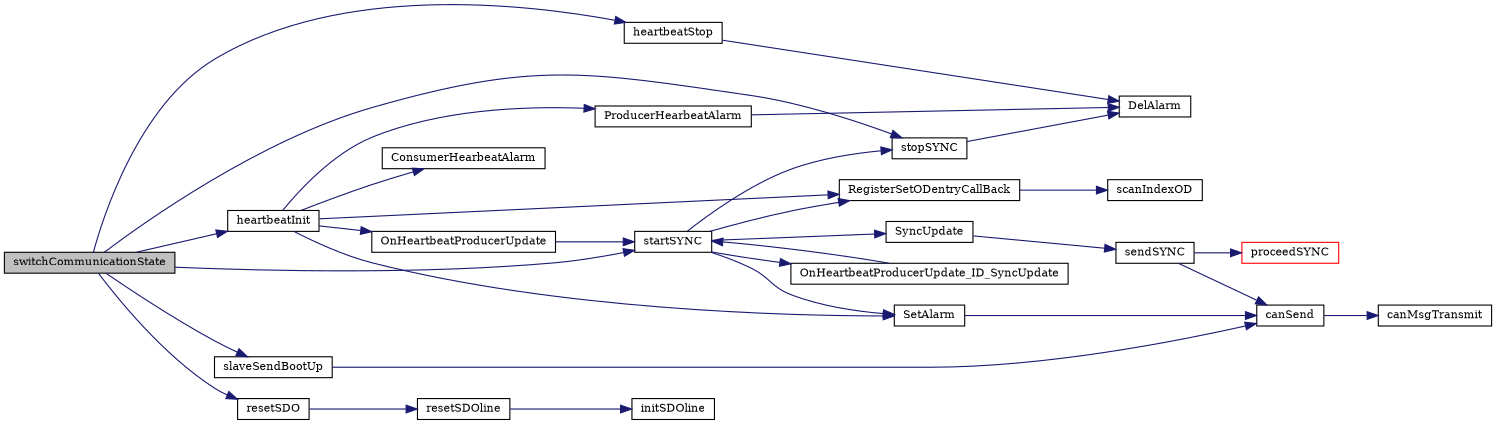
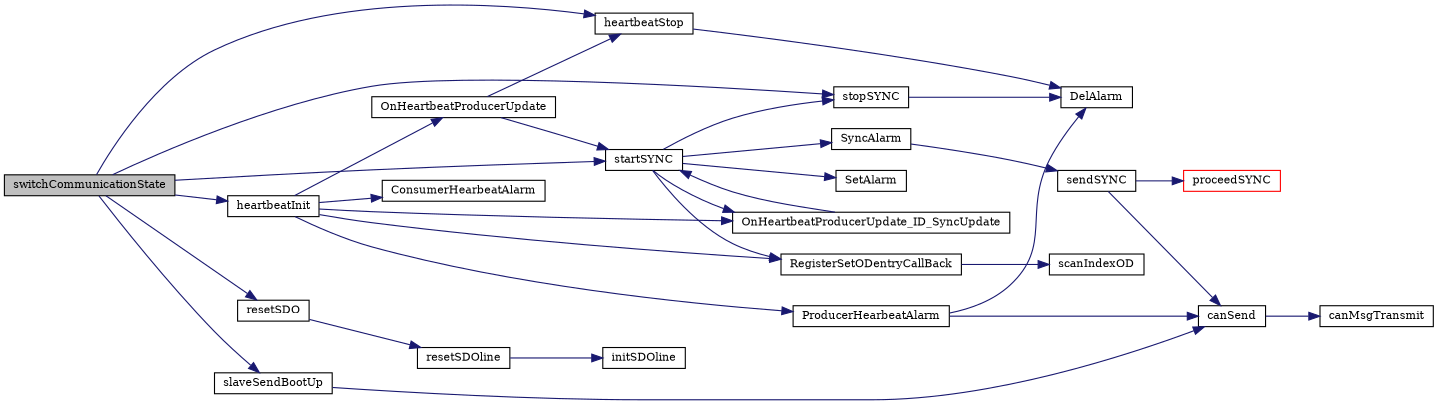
edge "OnHeartbeatProducerUpdate" -> "heartbeatStop": added
node "SyncUpdate": label "SyncUpdate" -> "SyncAlarm"
edge "heartbeatInit" -> "SetAlarm": now "heartbeatInit" -> "OnHeartbeatProducerUpdate_ID_SyncUpdate"
edge "SetAlarm" -> "canSend": now "ProducerHearbeatAlarm" -> "canSend"
